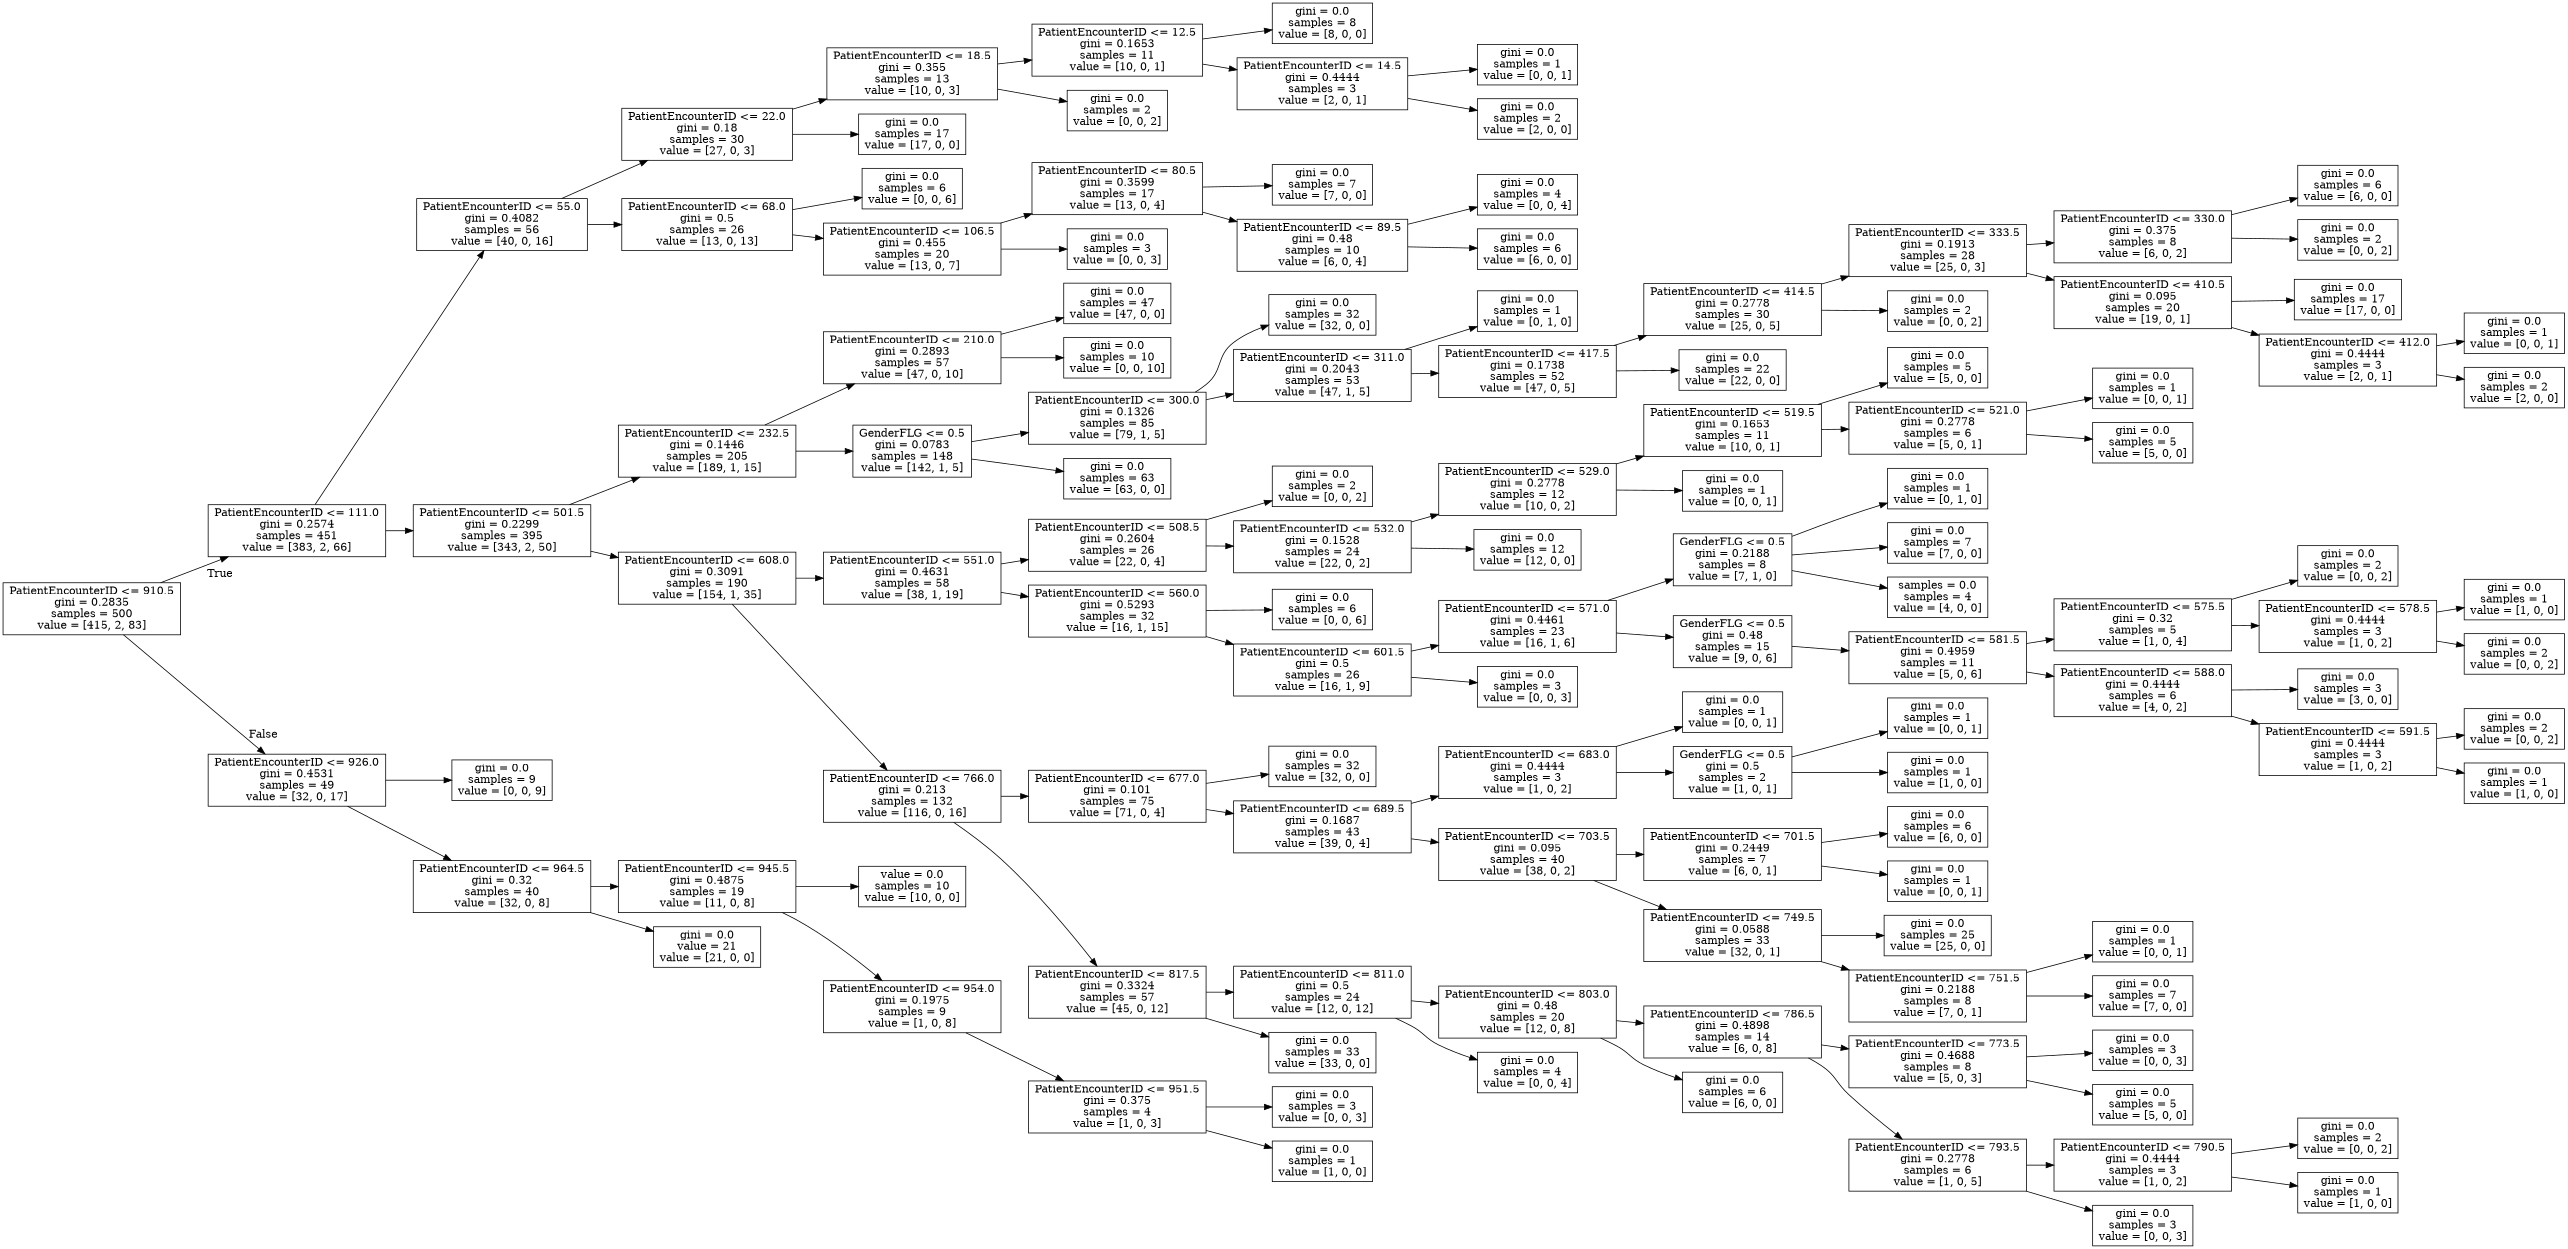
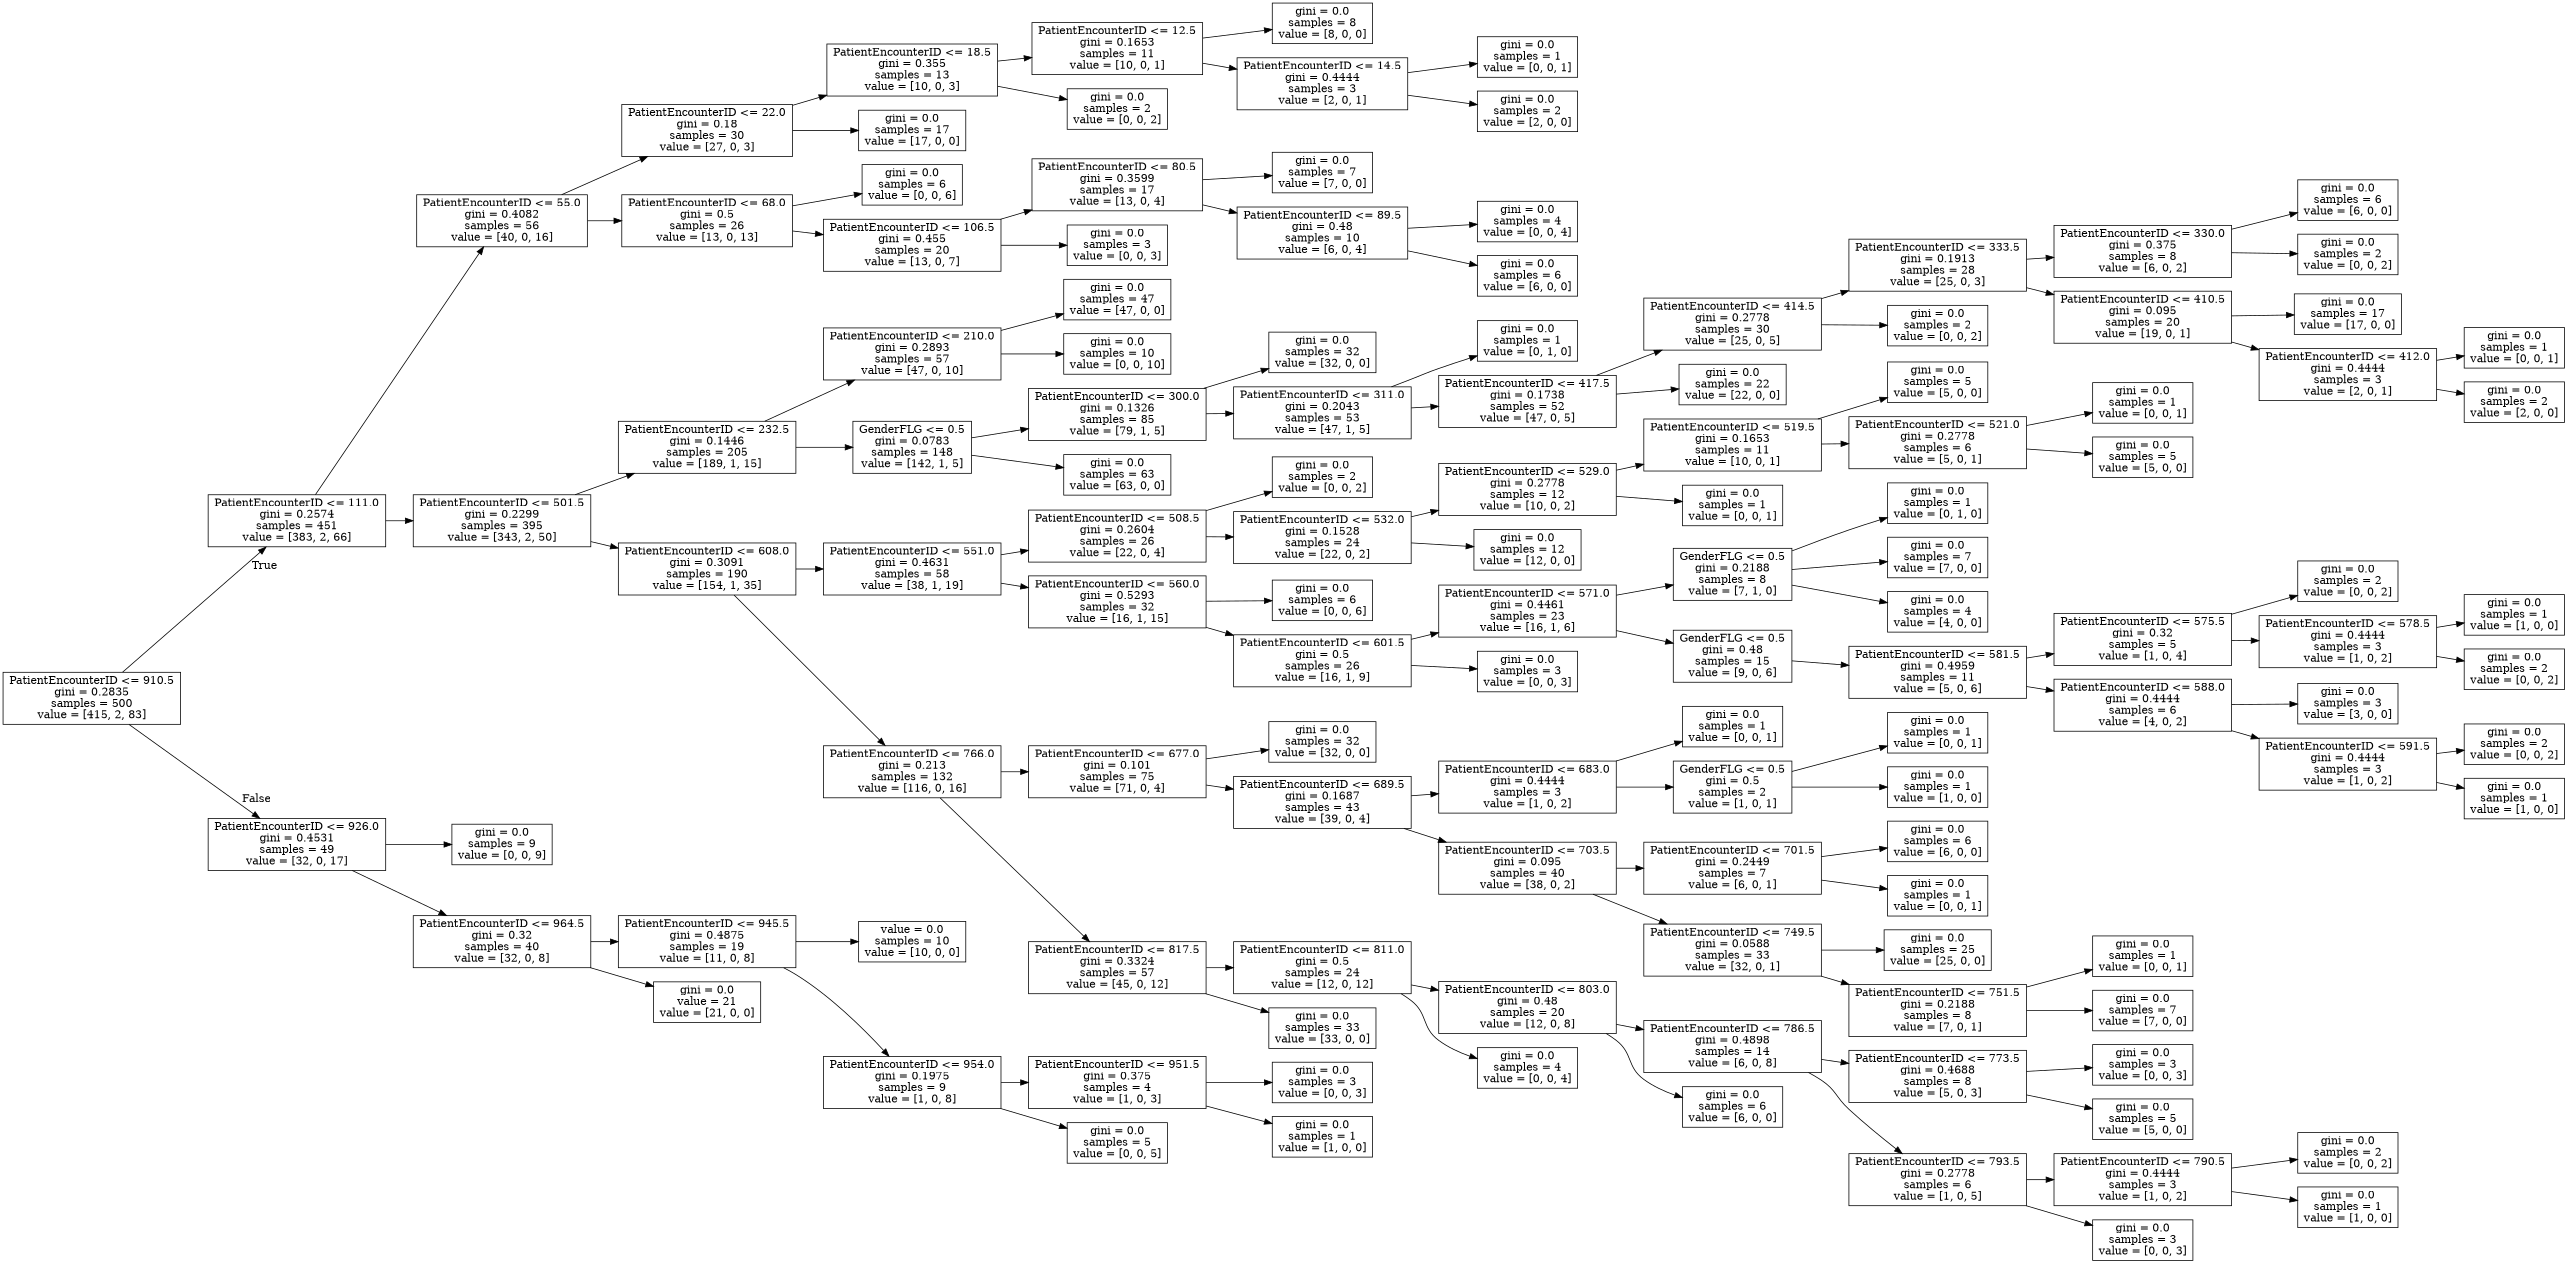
node "samples = 0.0 samples = 4 value = [4, 0, 0]": label "samples = 0.0 samples = 4 value = [4, 0, 0]" -> "gini = 0.0 samples = 4 value = [4, 0, 0]"
node "gini = 0.0 samples = 5 value = [0, 0, 5]": added
